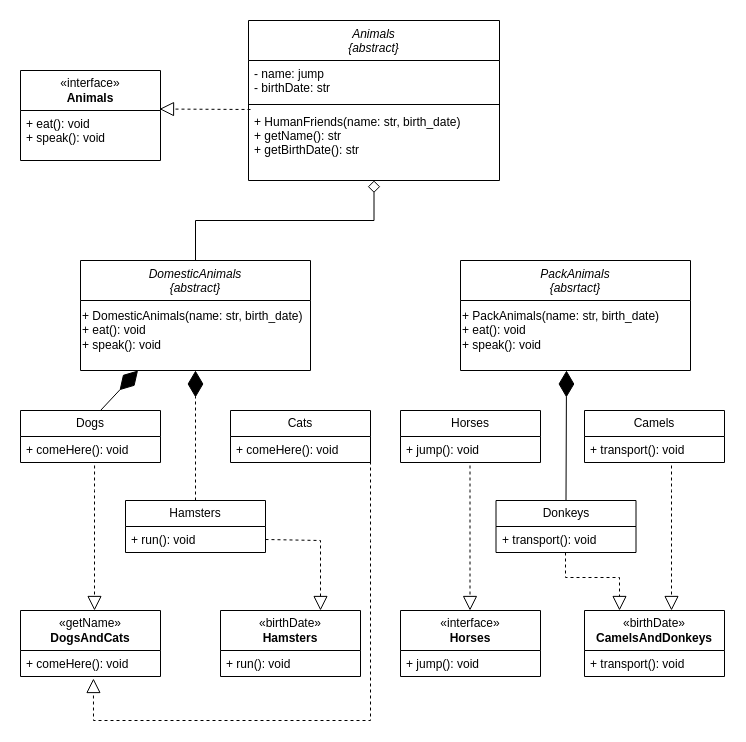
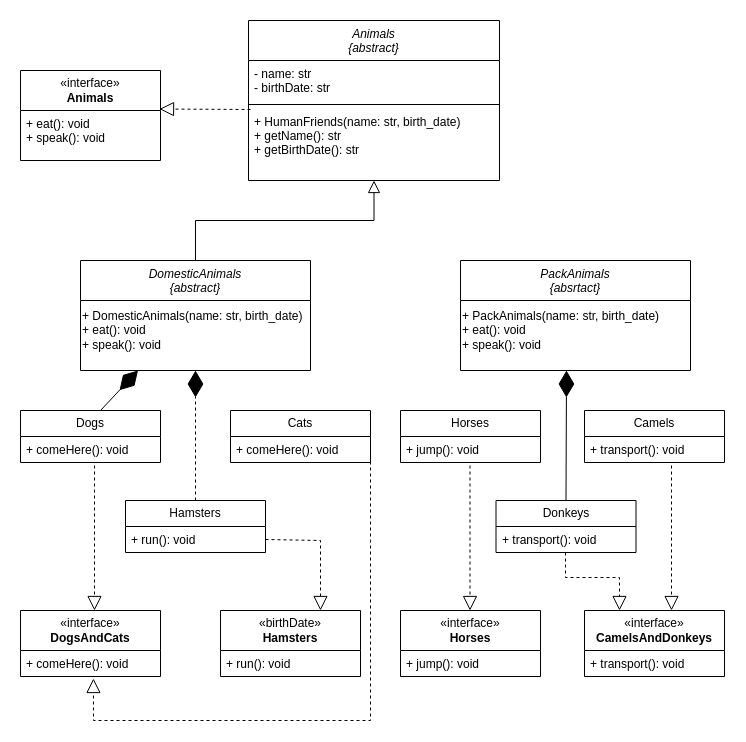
node "- name: jump - birthDate: str": label "- name: jump - birthDate: str" -> "- name: str - birthDate: str"
edge "DomesticAnimals {abstract}" -> "Animals {abstract}": arrowhead diamond -> block
node "«getName» DogsAndCats": label "«getName» DogsAndCats" -> "«interface» DogsAndCats"
node "«birthDate» CamelsAndDonkeys": label "«birthDate» CamelsAndDonkeys" -> "«interface» CamelsAndDonkeys"
